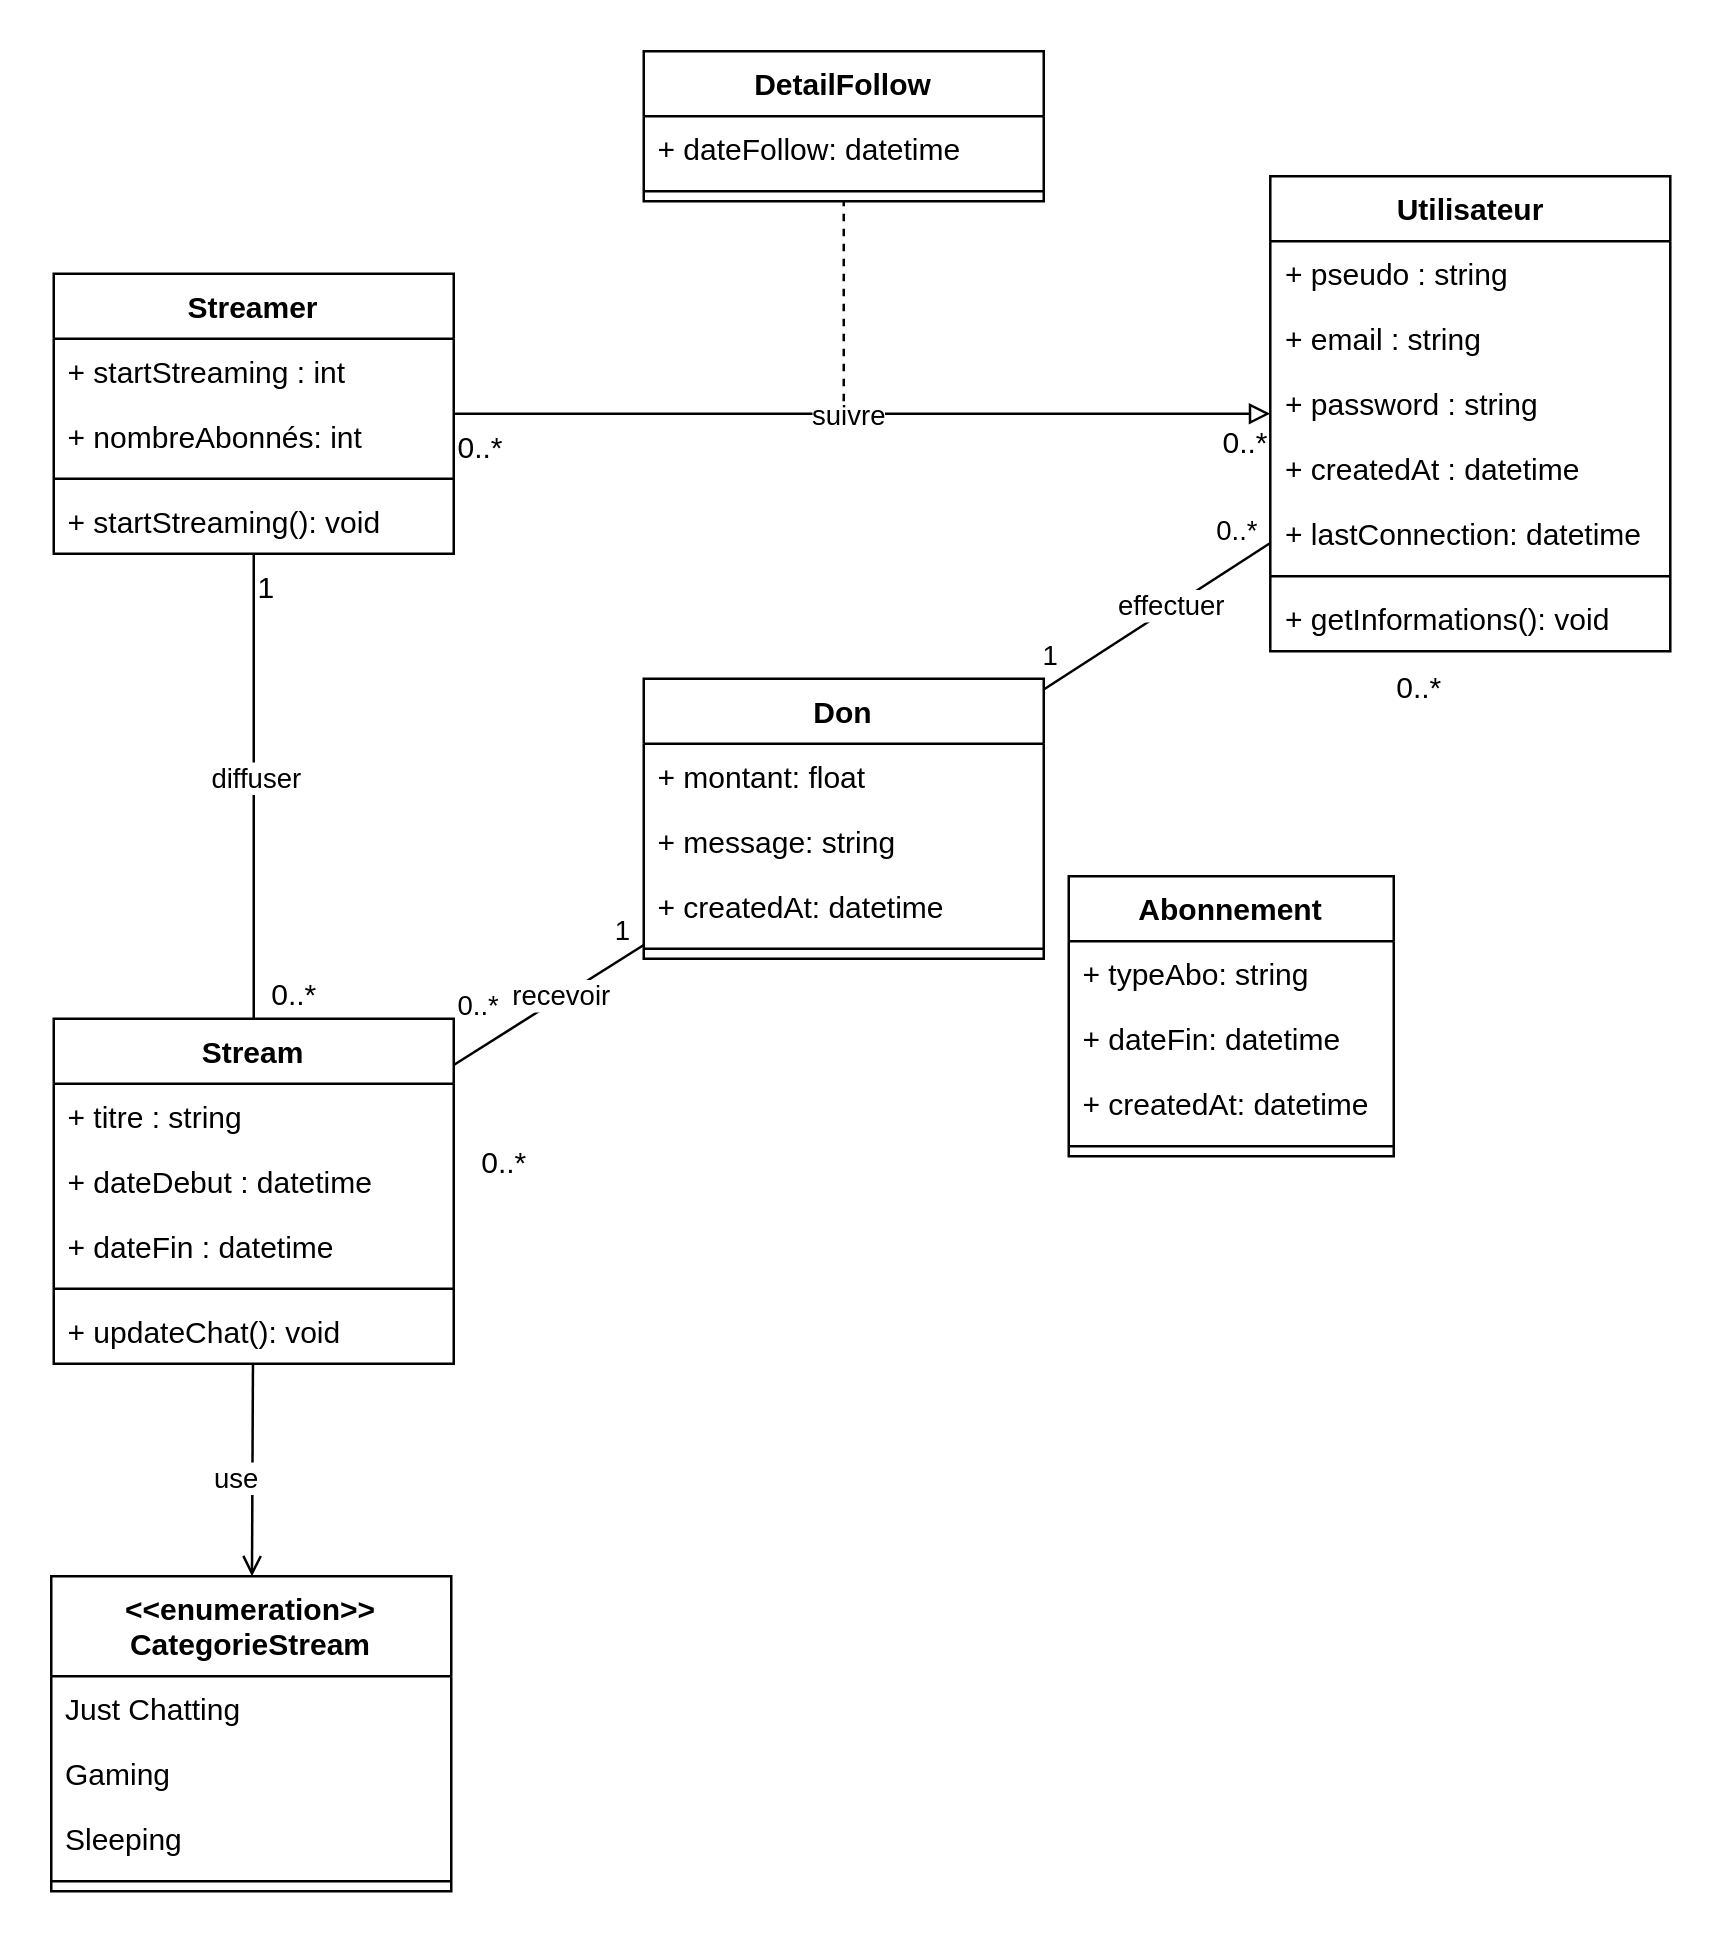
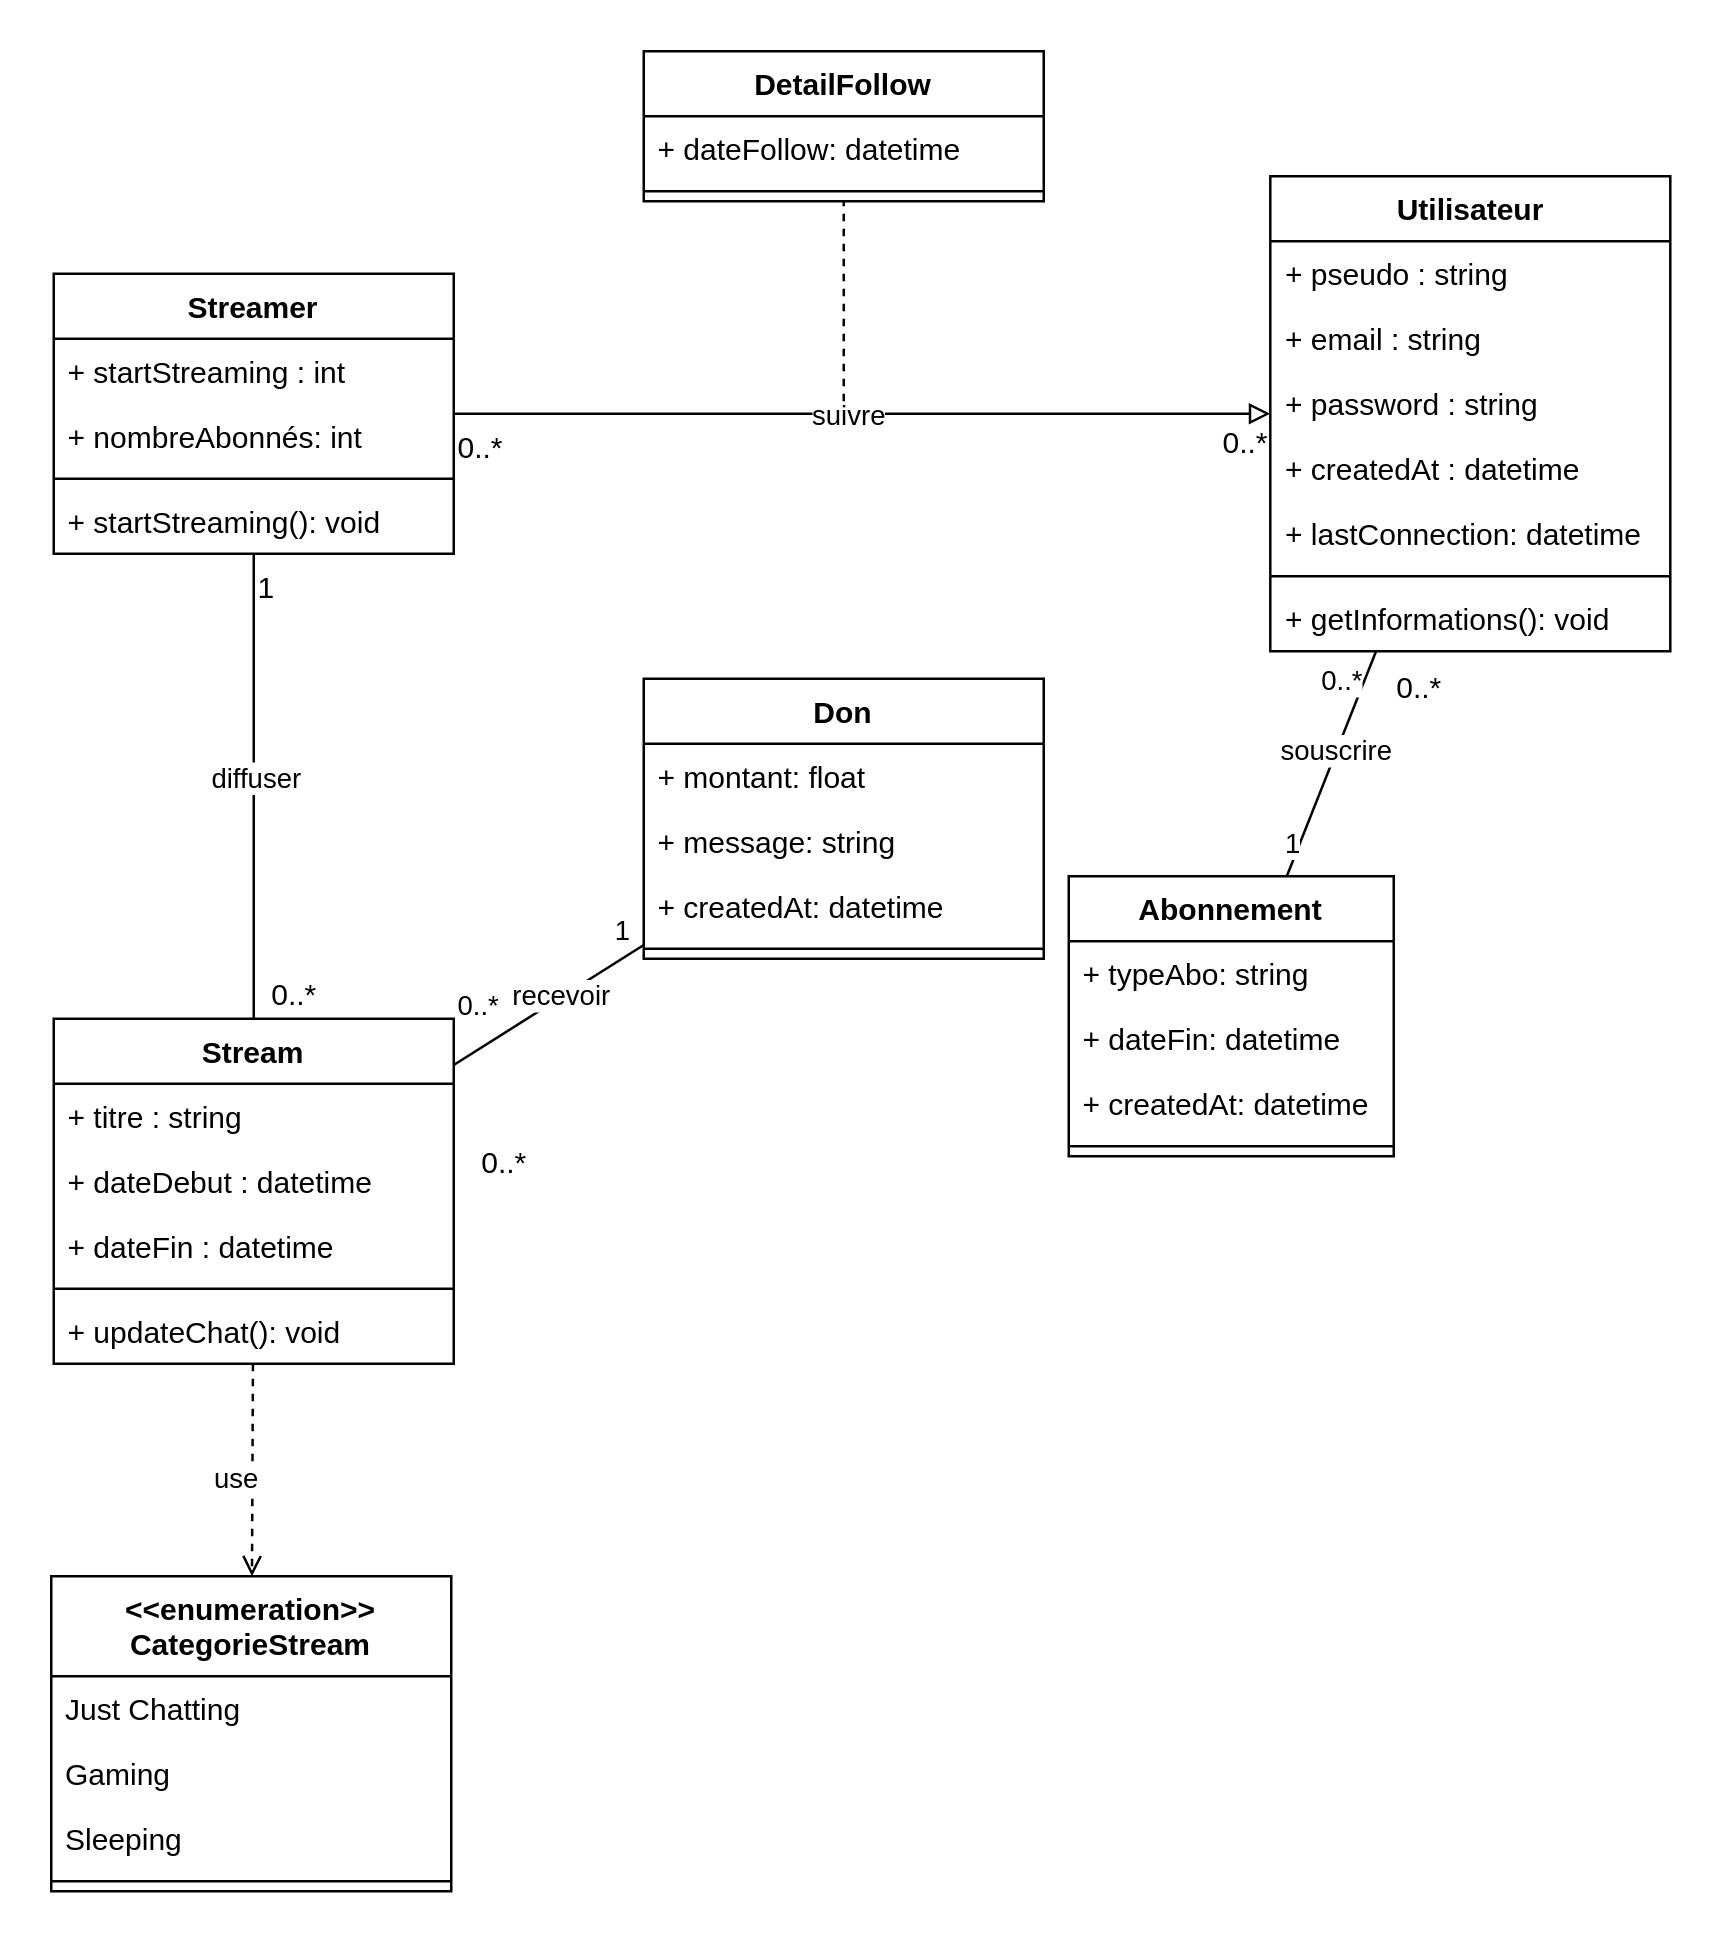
edge "Utilisateur" -- "Don": removed, labels "0..*", "effectuer", "1"
edge "Utilisateur" -- "Abonnement": added, labels "0..*", "souscrire", "1"
edge "Stream" -> "<<enumeration>> CategorieStream": style solid -> dashed
